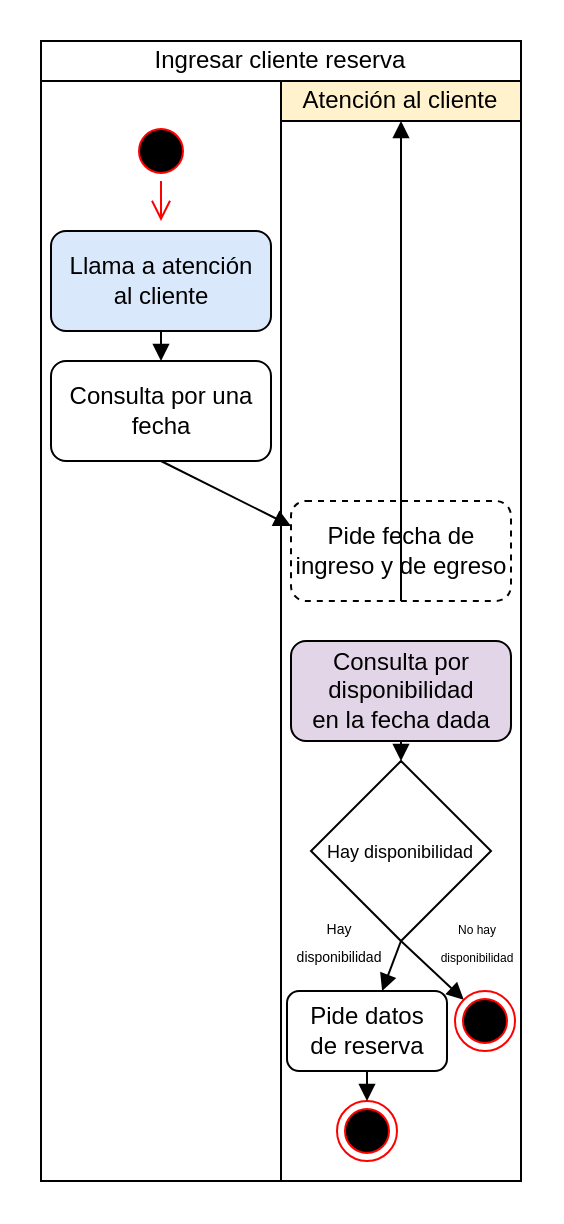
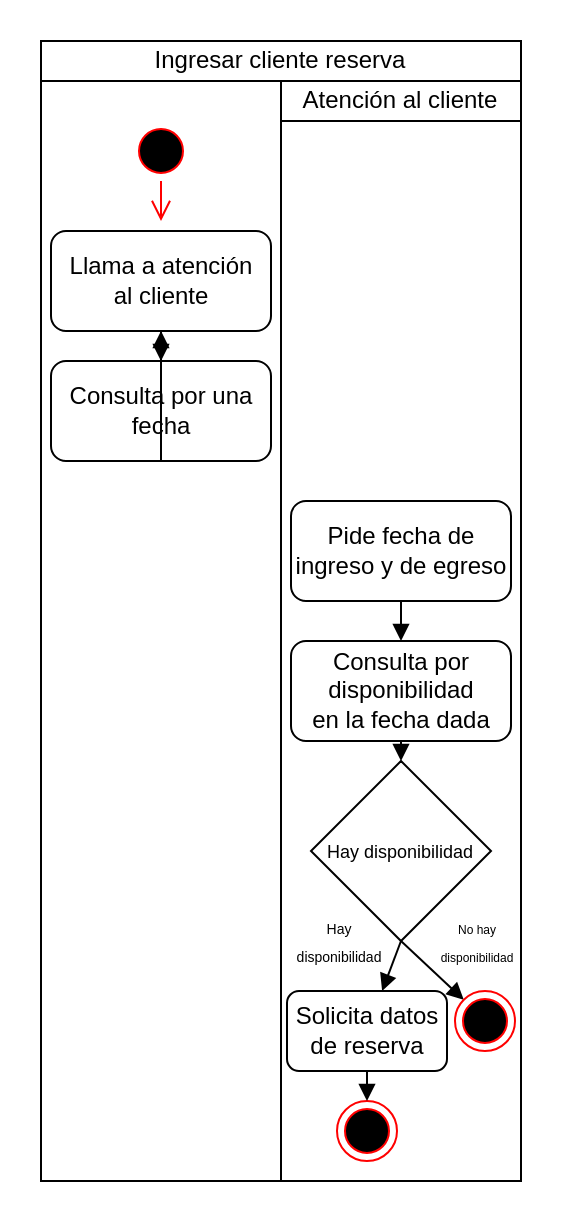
node "Atención al cliente": fillcolor #fff2cc -> #ffffff
node "Llama a atención al cliente": fillcolor #dae8fc -> #ffffff
edge "Pide fecha de ingreso y de egreso" -> "Atención al cliente": now "Pide fecha de ingreso y de egreso" -> "Consulta por disponibilidad en la fecha dada"
edge "Consulta por una fecha" -> "Pide fecha de ingreso y de egreso": now "Consulta por una fecha" -> "Llama a atención al cliente"
node "Pide fecha de ingreso y de egreso": style dashed -> solid
node "Consulta por disponibilidad en la fecha dada": fillcolor #e1d5e7 -> #ffffff
node "Pide datos de reserva": label "Pide datos de reserva" -> "Solicita datos de reserva"
